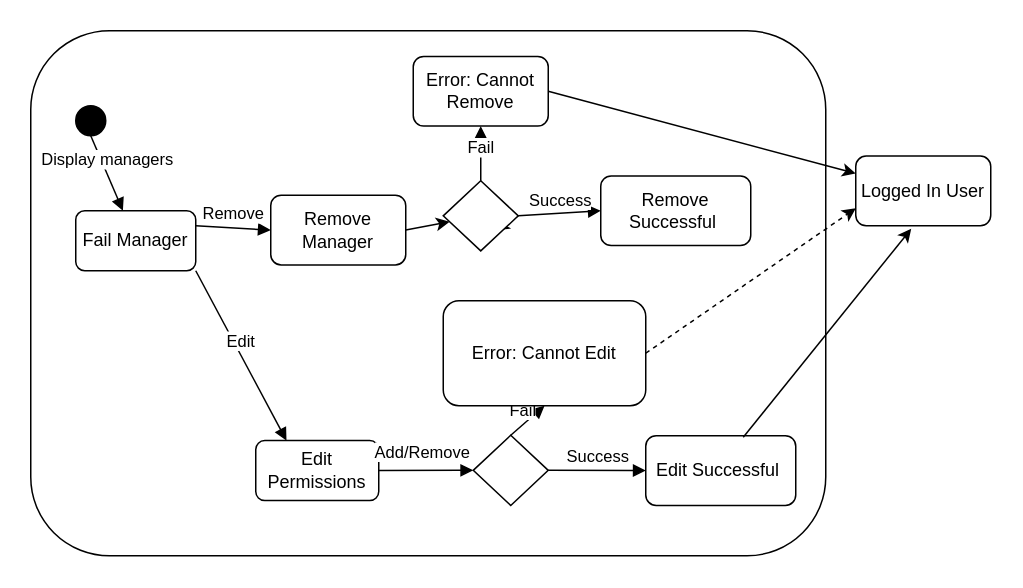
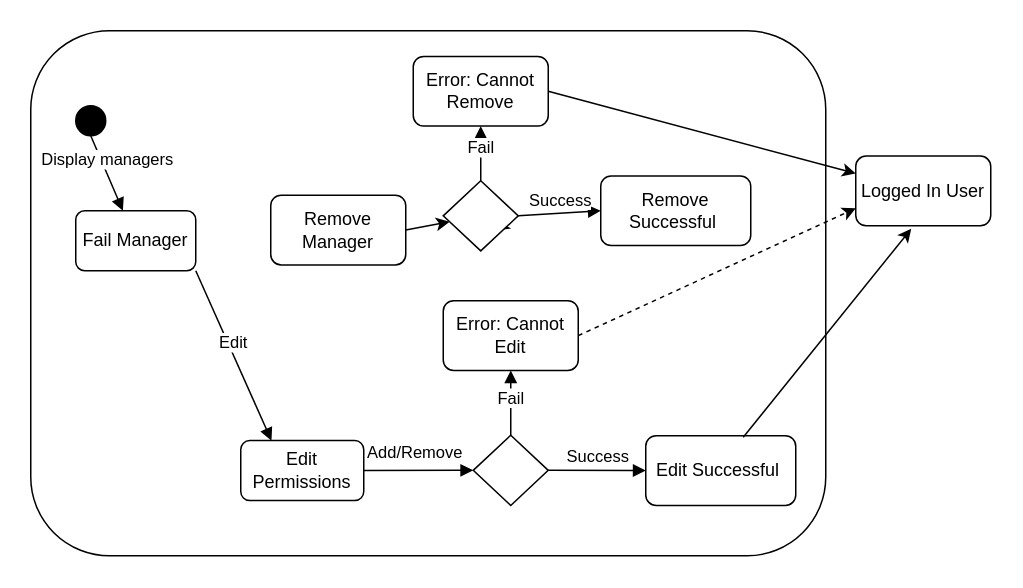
edge "Fail Manager" -> "Remove Manager": removed, label "Remove"
node "Error: Cannot Edit": size 203x105 -> 135x70
node "Edit Permissions": moved (317, 471) -> (302, 471)
